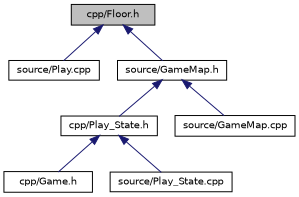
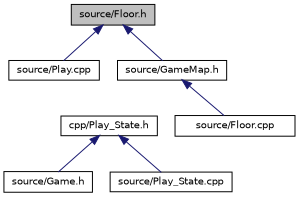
node "cpp/Floor.h": label "cpp/Floor.h" -> "source/Floor.h"
edge "cpp/Play_State.h" -> "source/GameMap.h": removed
node "source/GameMap.cpp": label "source/GameMap.cpp" -> "source/Floor.cpp"
node "cpp/Game.h": label "cpp/Game.h" -> "source/Game.h"
